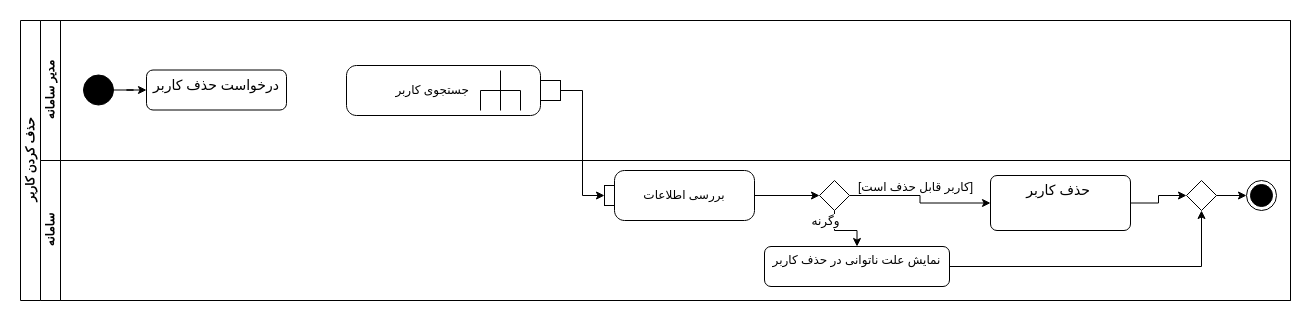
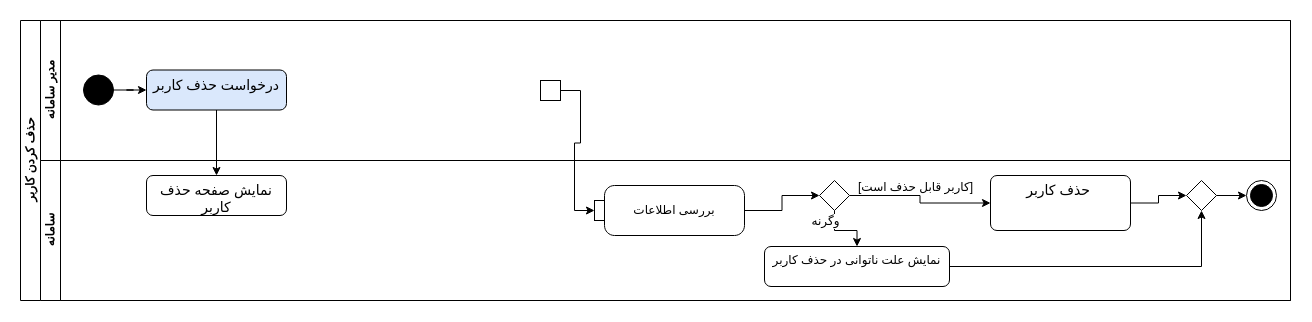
node "درخواست حذف کاربر": fillcolor #ffffff -> #dae8fc
node "جستجوی کاربر": removed
edge "درخواست حذف کاربر" -> "نمایش صفحه حذف کاربر": added
node "نمایش صفحه حذف کاربر": added
node "بررسی اطلاعات": moved (680, 196) -> (670, 211)
